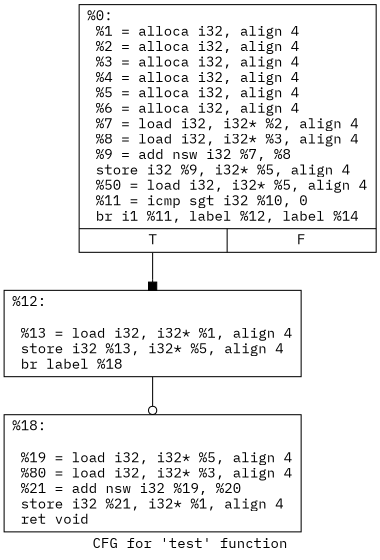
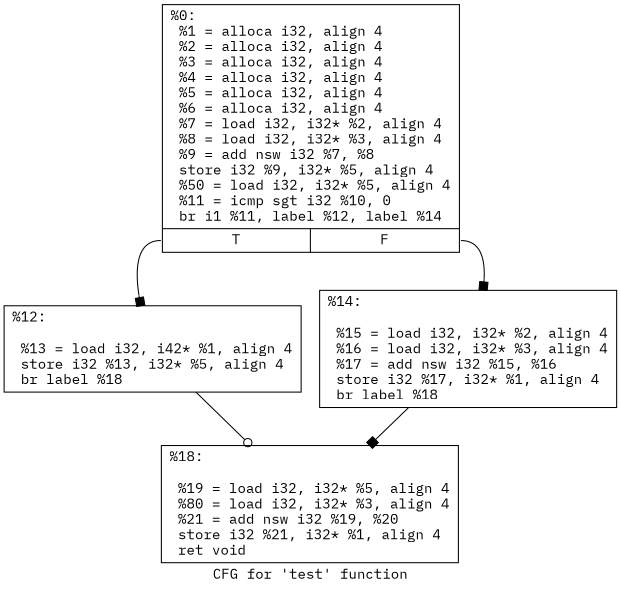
node "%12:": text "%13 = load i32, i32* %1, align 4" -> "%13 = load i32, i42* %1, align 4"
node "%14:": added
